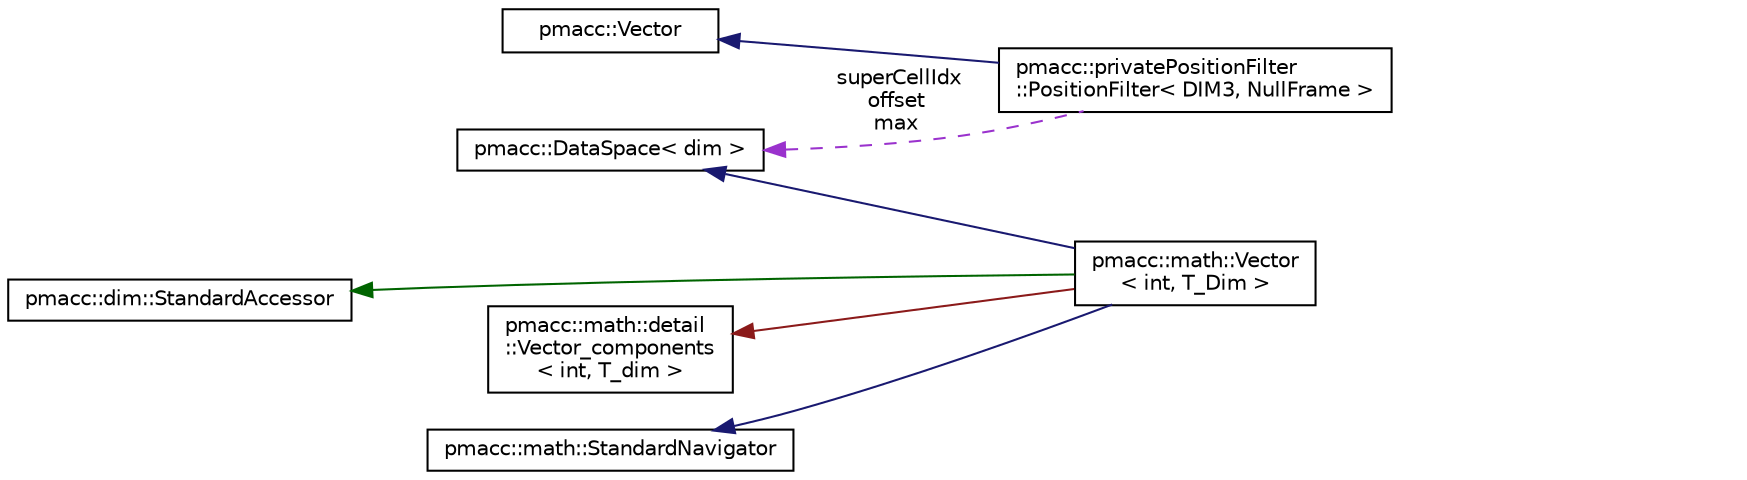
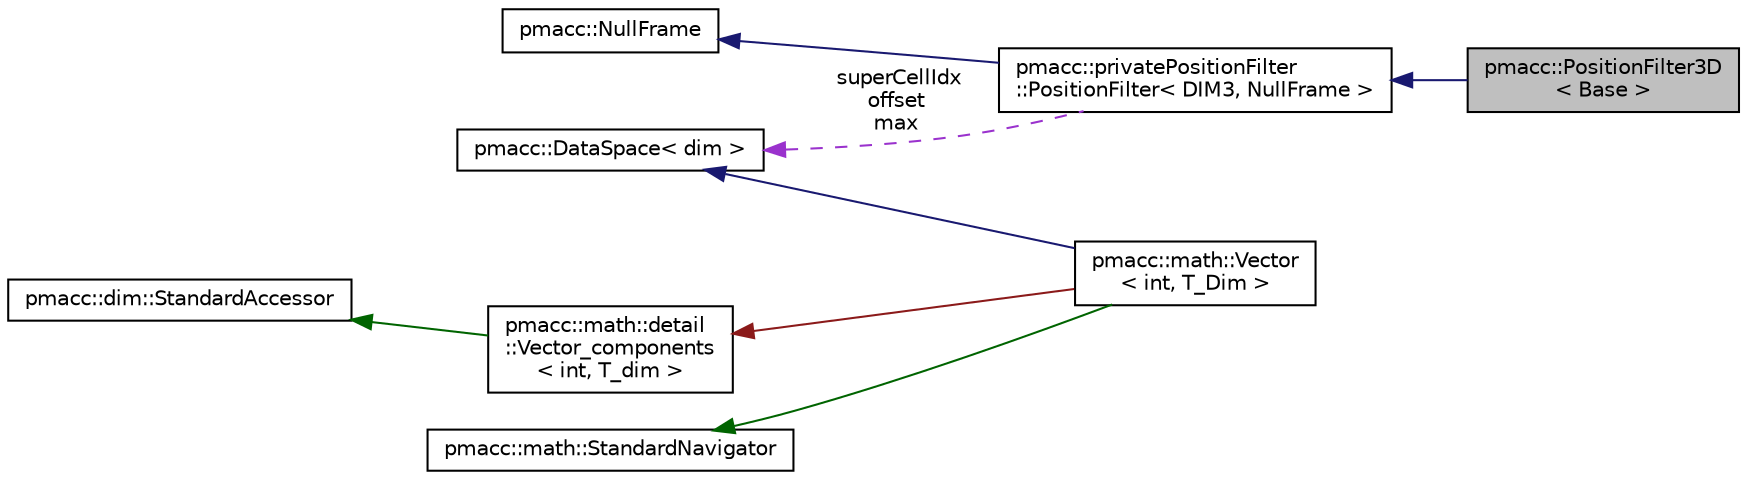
node "pmacc::Vector": label "pmacc::Vector" -> "pmacc::NullFrame"
node "pmacc::PositionFilter3D < Base >": added
edge "pmacc::math::Vector < int, T_Dim >" -> "pmacc::dim::StandardAccessor": now "pmacc::math::detail ::Vector_components < int, T_dim >" -> "pmacc::dim::StandardAccessor"
edge "pmacc::math::Vector < int, T_Dim >" -> "pmacc::math::StandardNavigator": color midnightblue -> darkgreen
